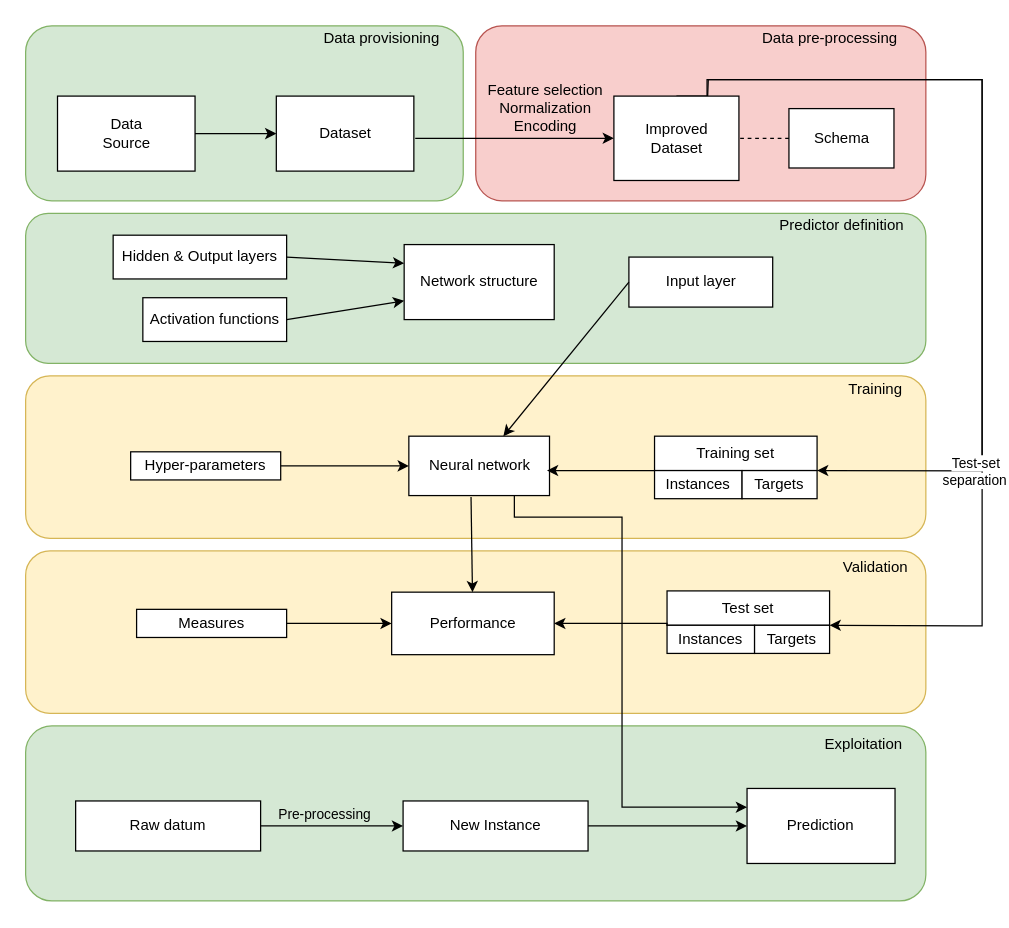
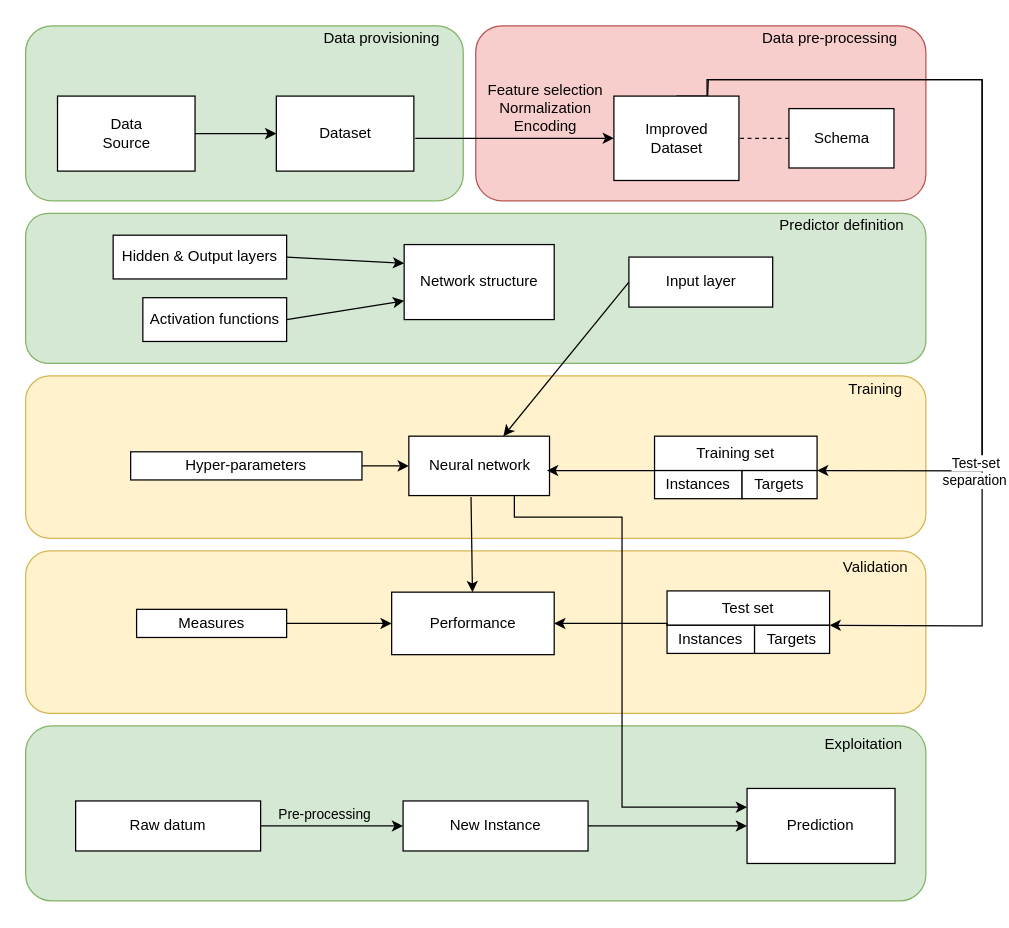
node "Hyper-parameters": size 150x28 -> 231x28
